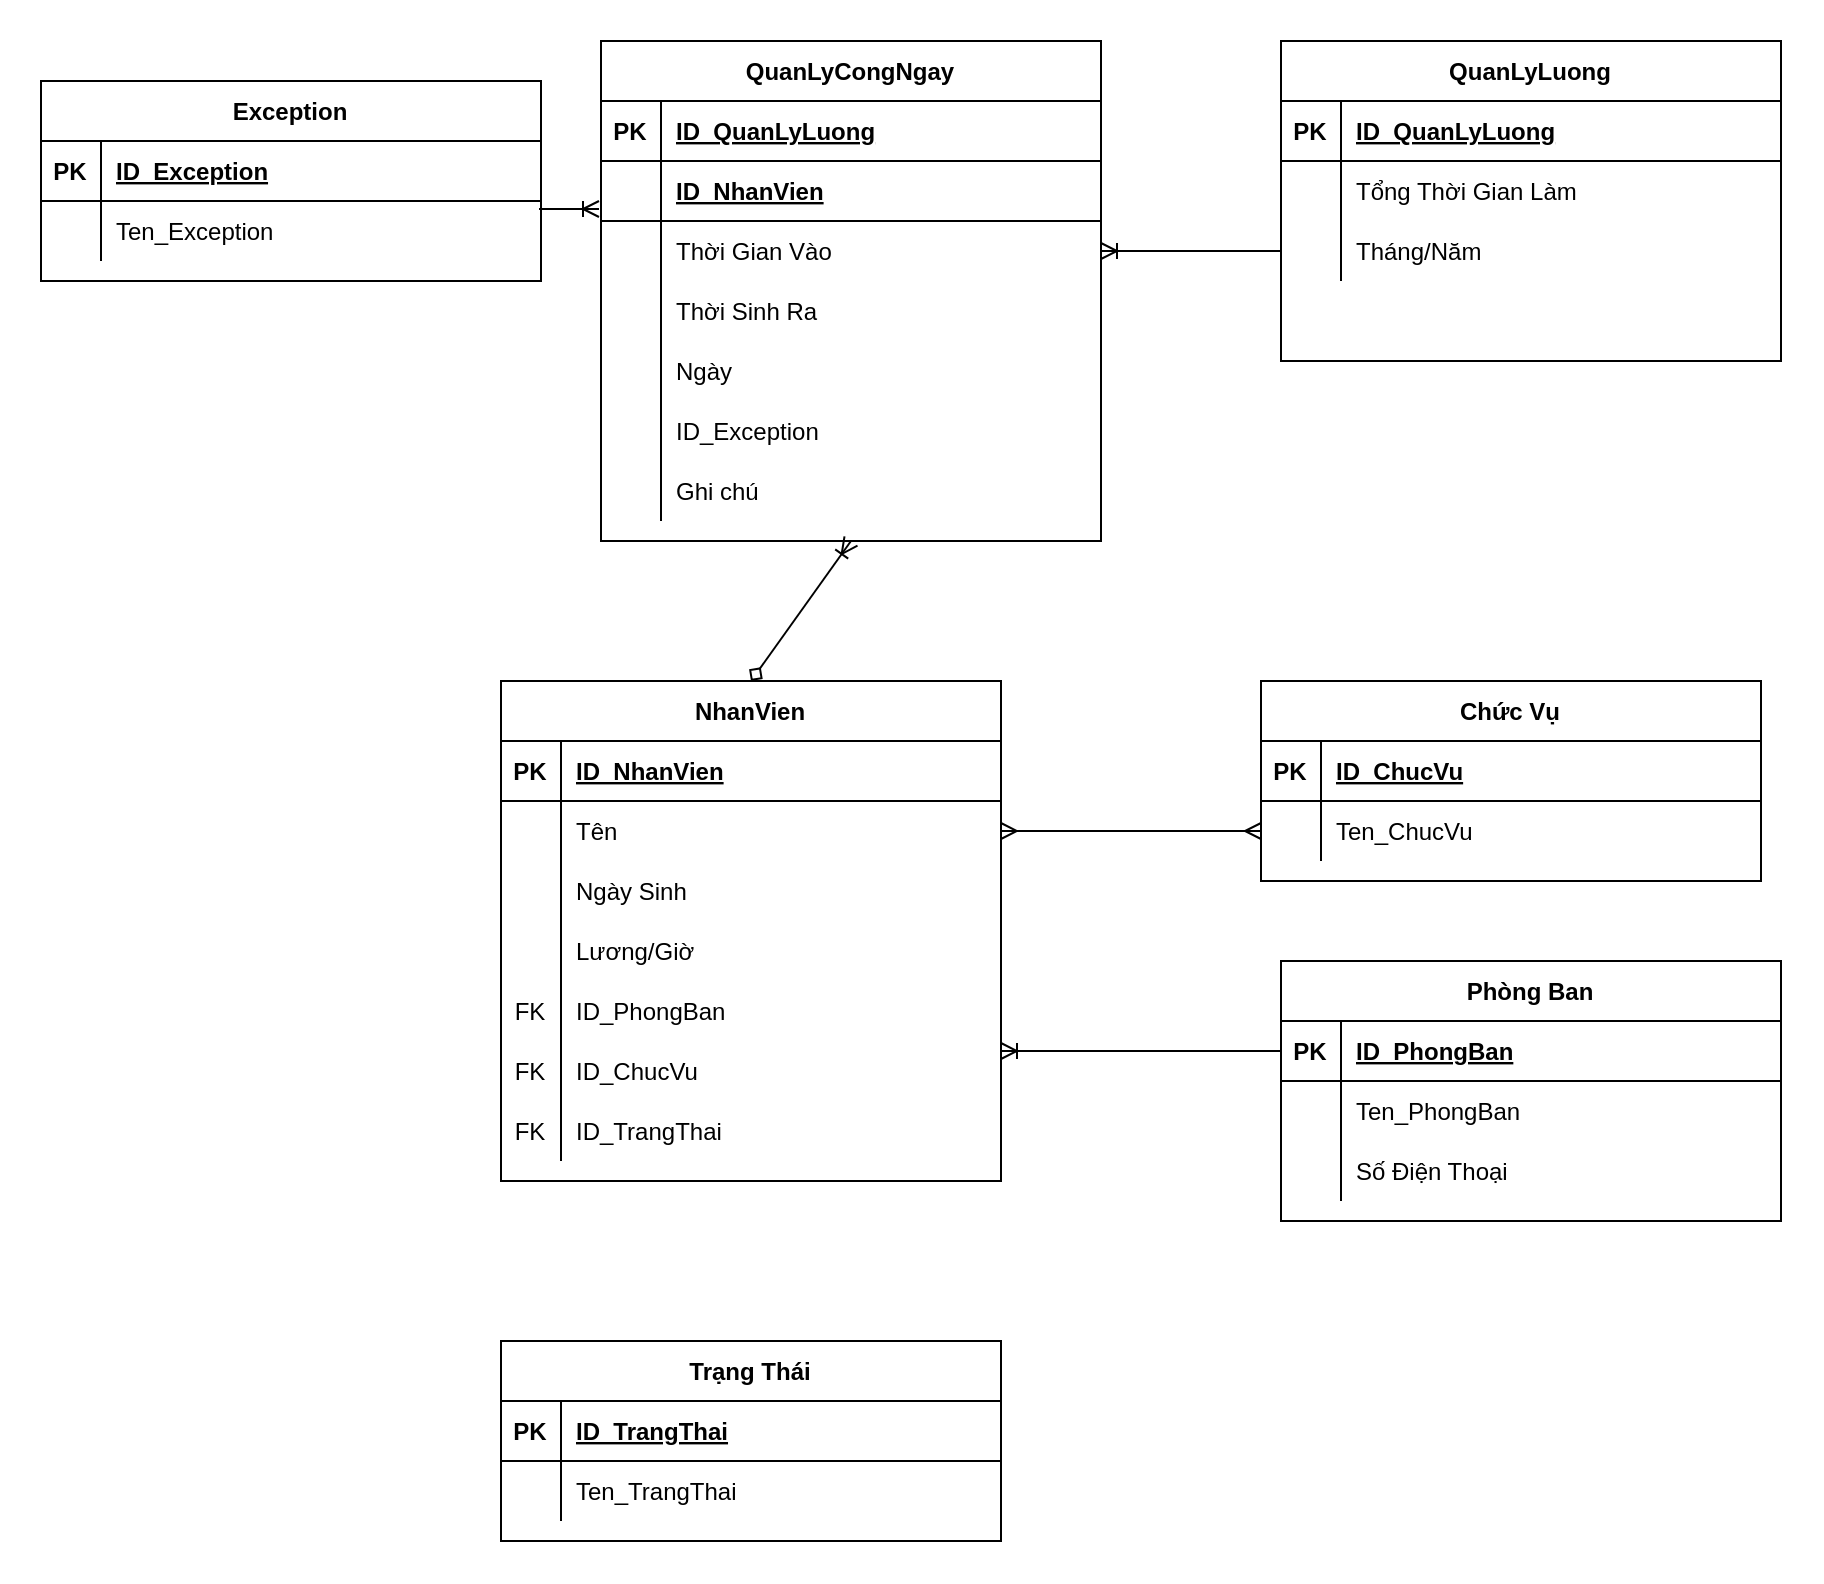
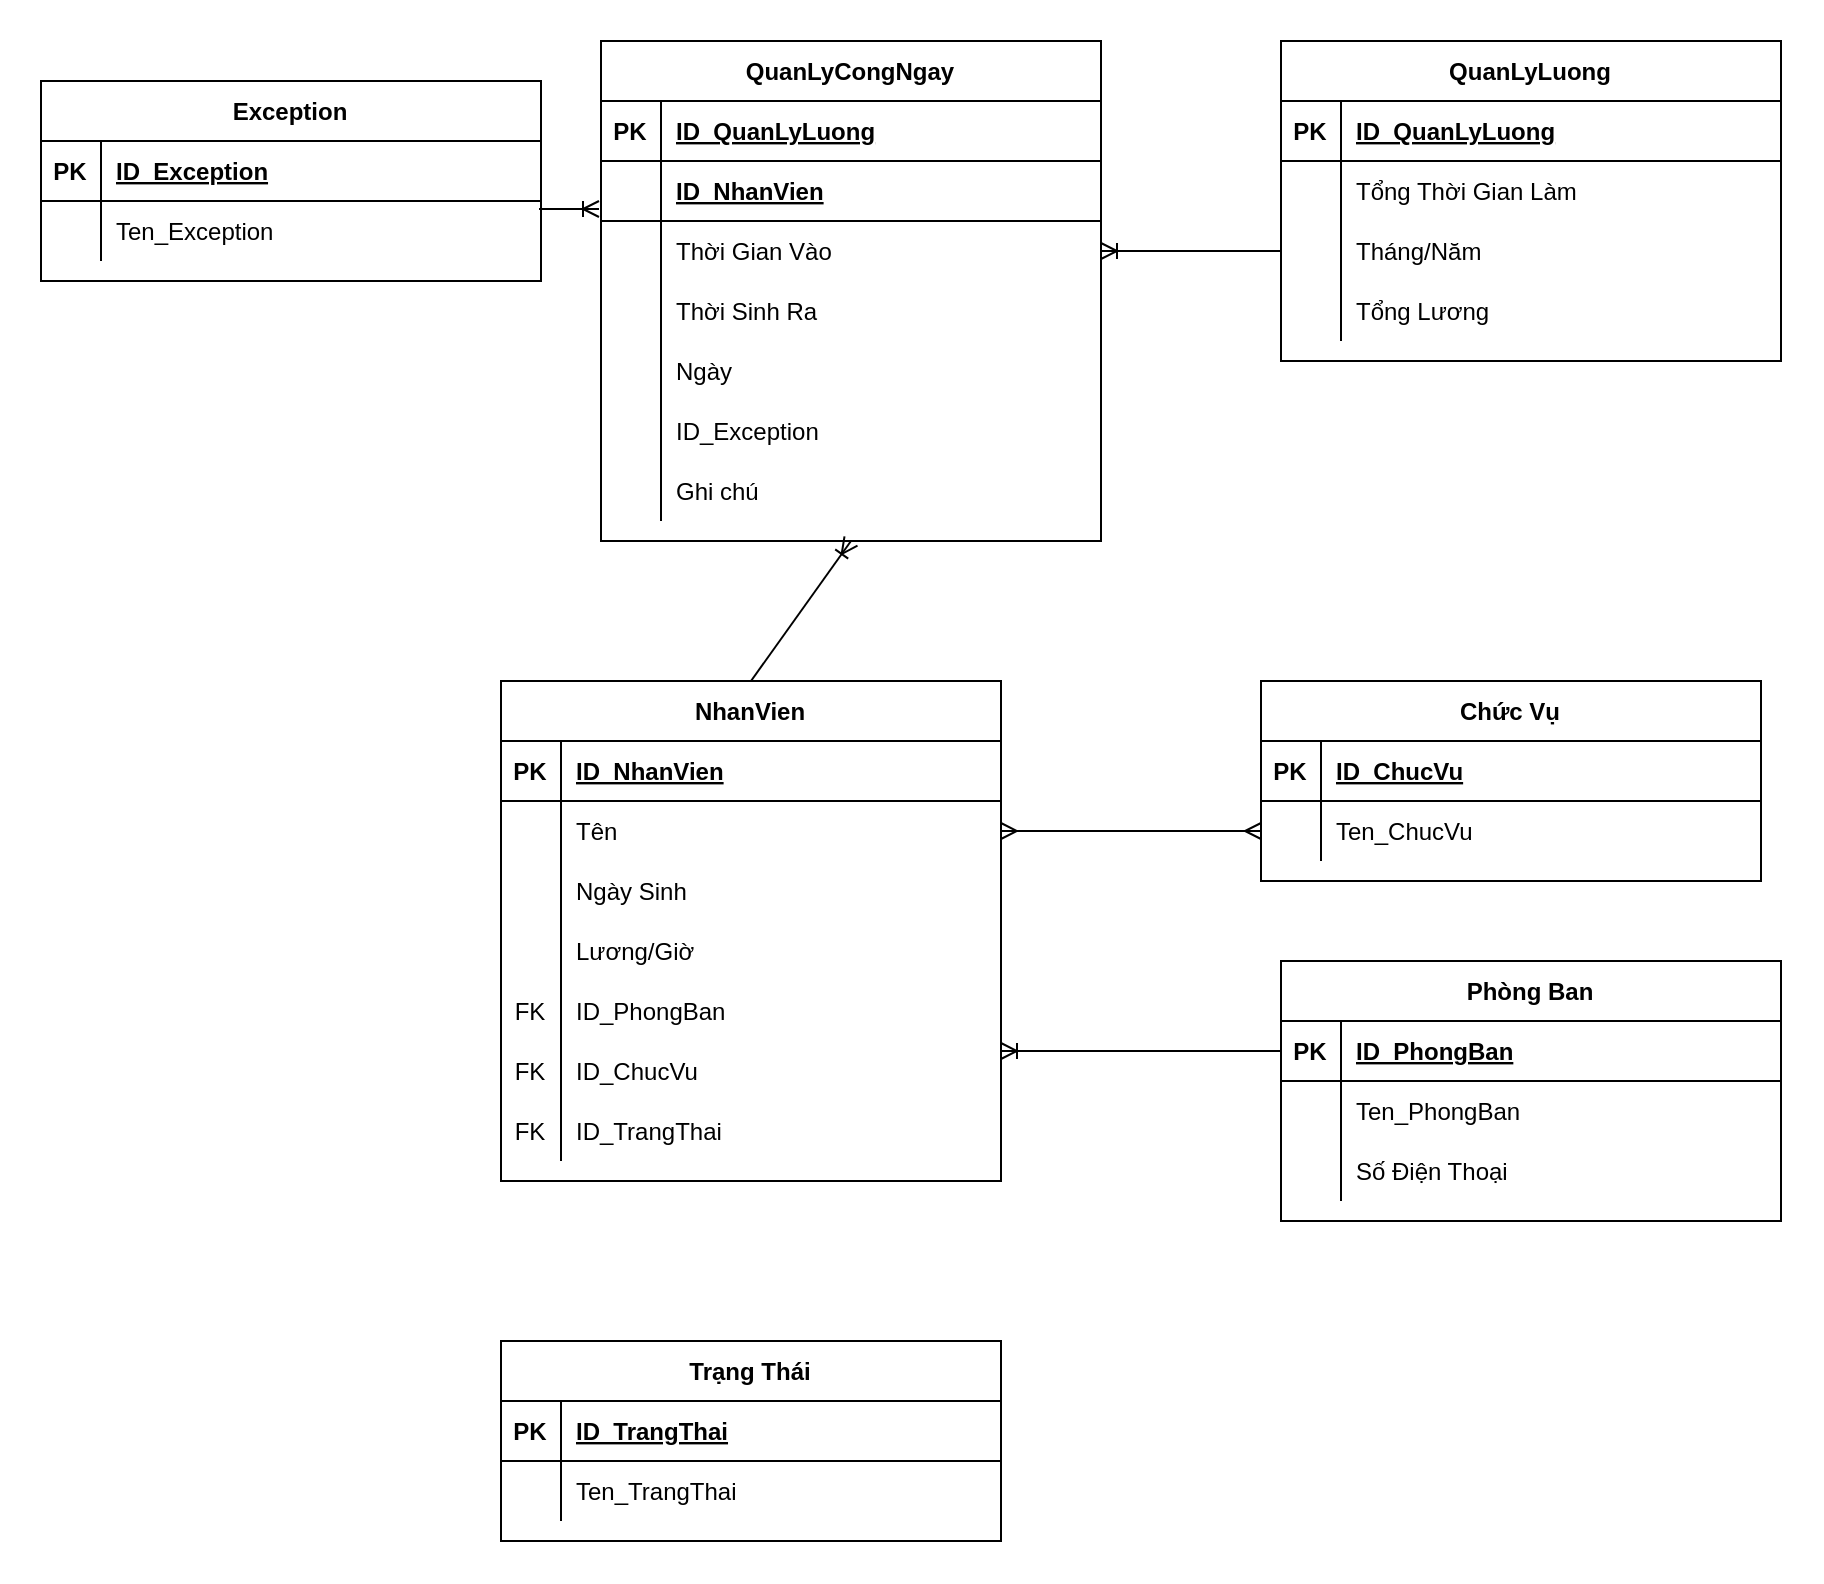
node "Tổng Lương": added
edge "QuanLyCongNgay" -- "NhanVien": arrowhead diamond -> none
